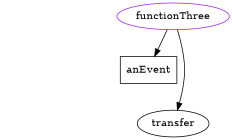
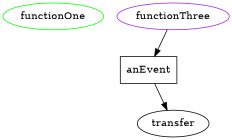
node "functionOne": added
edge "functionThree" -> "transfer": now "anEvent" -> "transfer"
